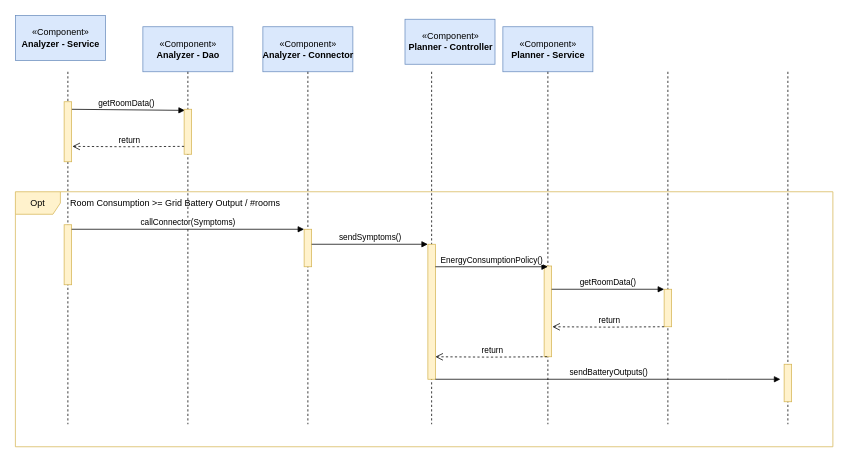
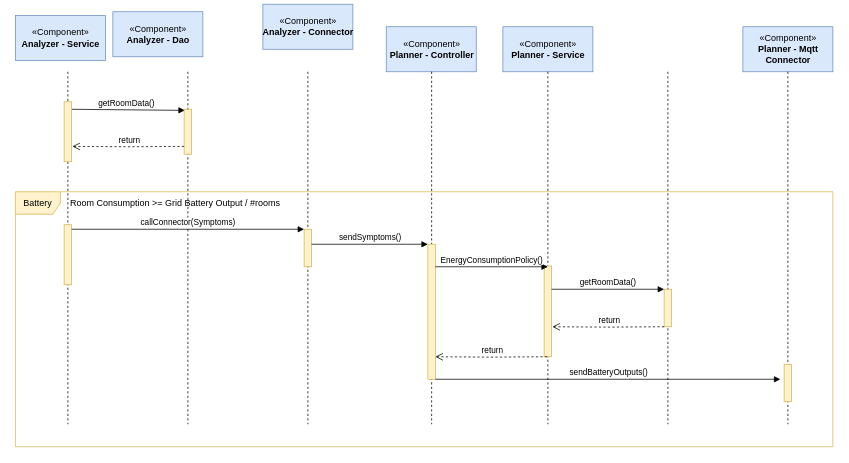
node "«Component» Planner - Controller": moved (450, 42) -> (431, 49)
node "«Component» Analyzer - Dao": moved (188, 49) -> (158, 34)
node "«Component» Analyzer - Connector": moved (308, 49) -> (308, 27)
node "«Component» Planner - Mqtt Connector": added
node "Opt": label "Opt" -> "Battery"
